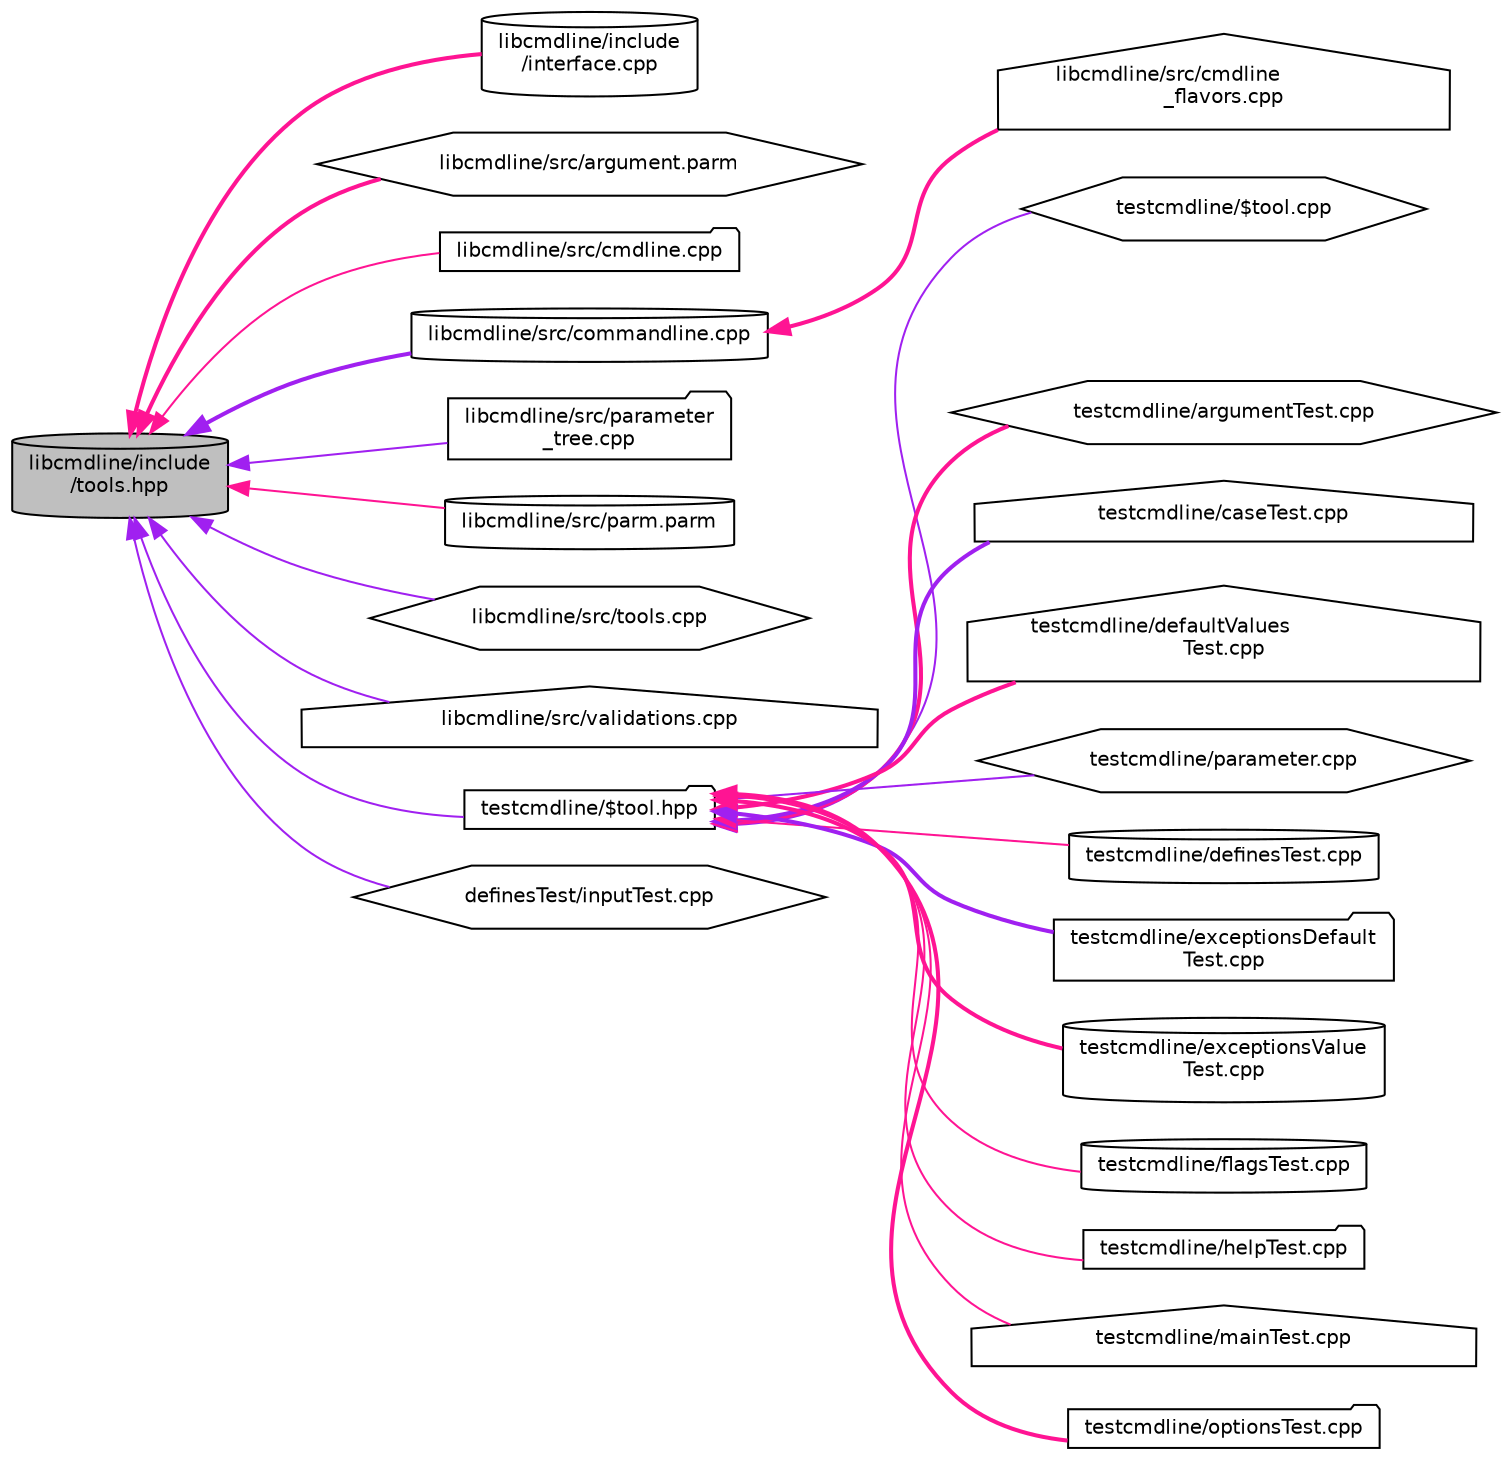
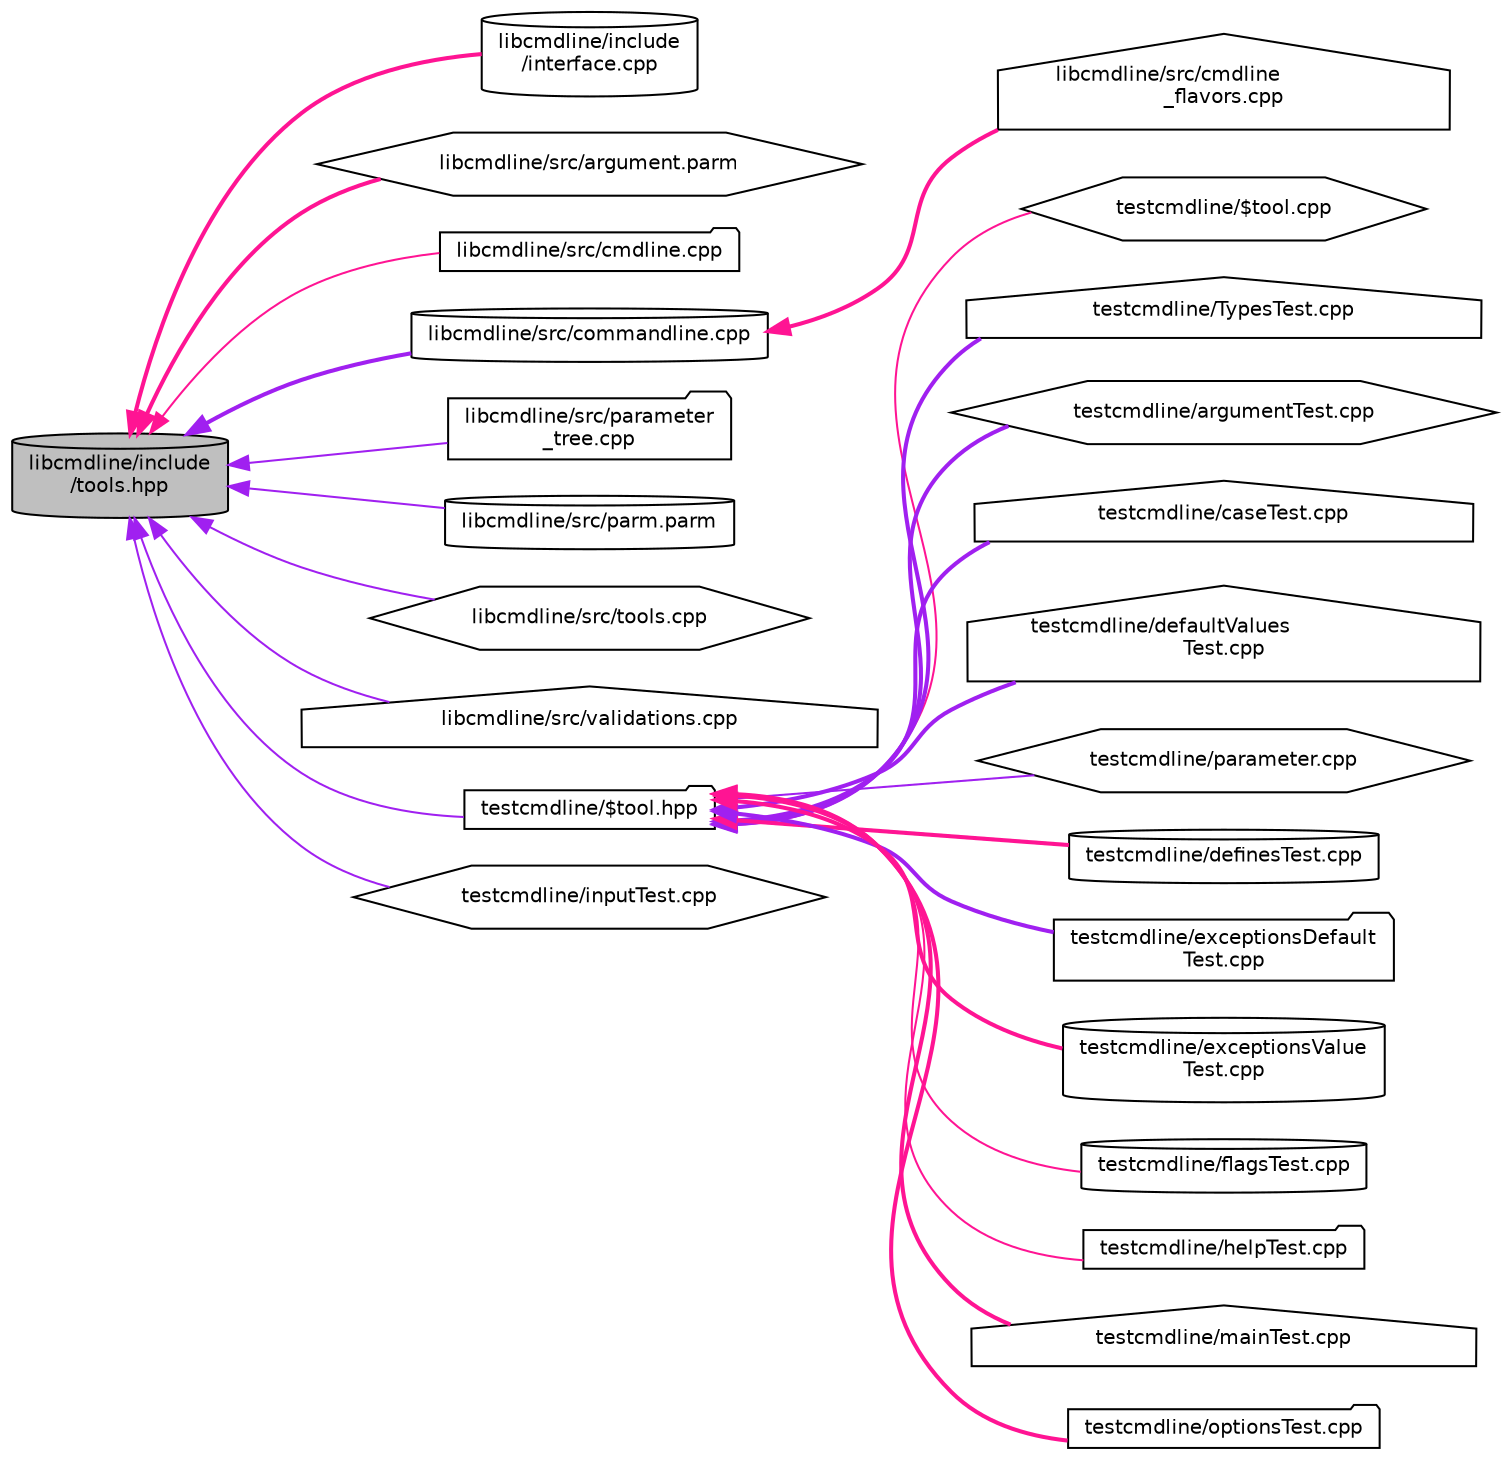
node "testcmdline/TypesTest.cpp": added
edge "libcmdline/src/parm.parm" -> "libcmdline/include /tools.hpp": color deeppink -> purple
edge "testcmdline/$tool.cpp" -> "testcmdline/$tool.hpp": color purple -> deeppink
edge "testcmdline/argumentTest.cpp" -> "testcmdline/$tool.hpp": color deeppink -> purple
edge "testcmdline/defaultValues Test.cpp" -> "testcmdline/$tool.hpp": color deeppink -> purple
edge "testcmdline/definesTest.cpp" -> "testcmdline/$tool.hpp": style solid -> bold
node "definesTest/inputTest.cpp": label "definesTest/inputTest.cpp" -> "testcmdline/inputTest.cpp"
edge "testcmdline/mainTest.cpp" -> "testcmdline/$tool.hpp": style solid -> bold
